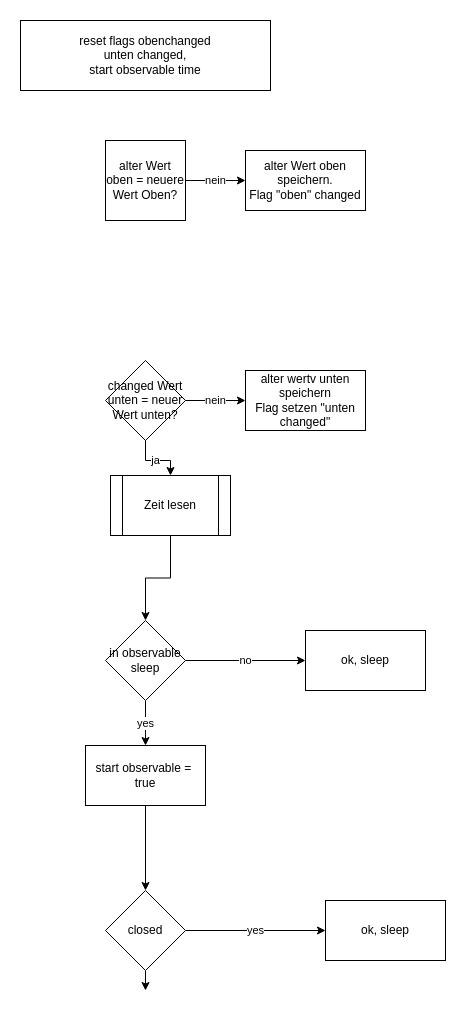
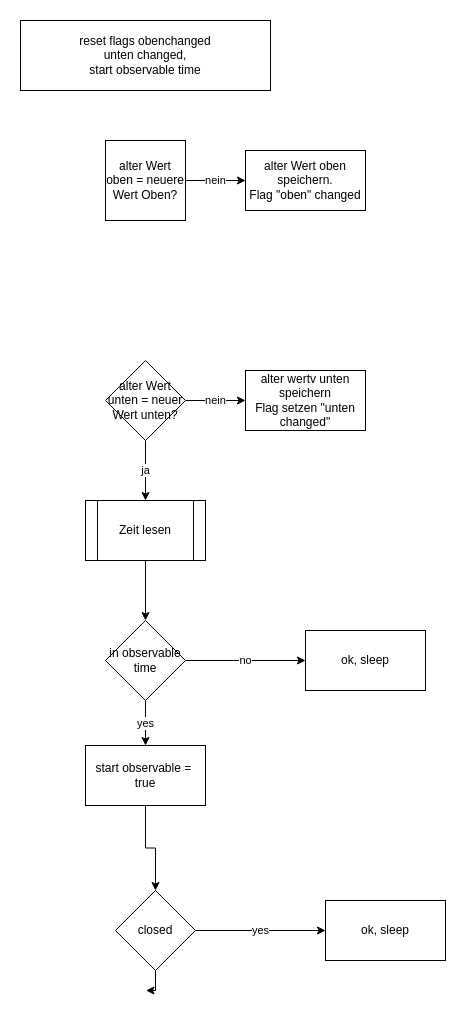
node "changed Wert unten = neuer Wert unten?": label "changed Wert unten = neuer Wert unten?" -> "alter Wert unten = neuer Wert unten?"
node "Zeit lesen": moved (171, 506) -> (146, 531)
node "in observable sleep": label "in observable sleep" -> "in observable time"
node "closed": moved (146, 931) -> (156, 931)
